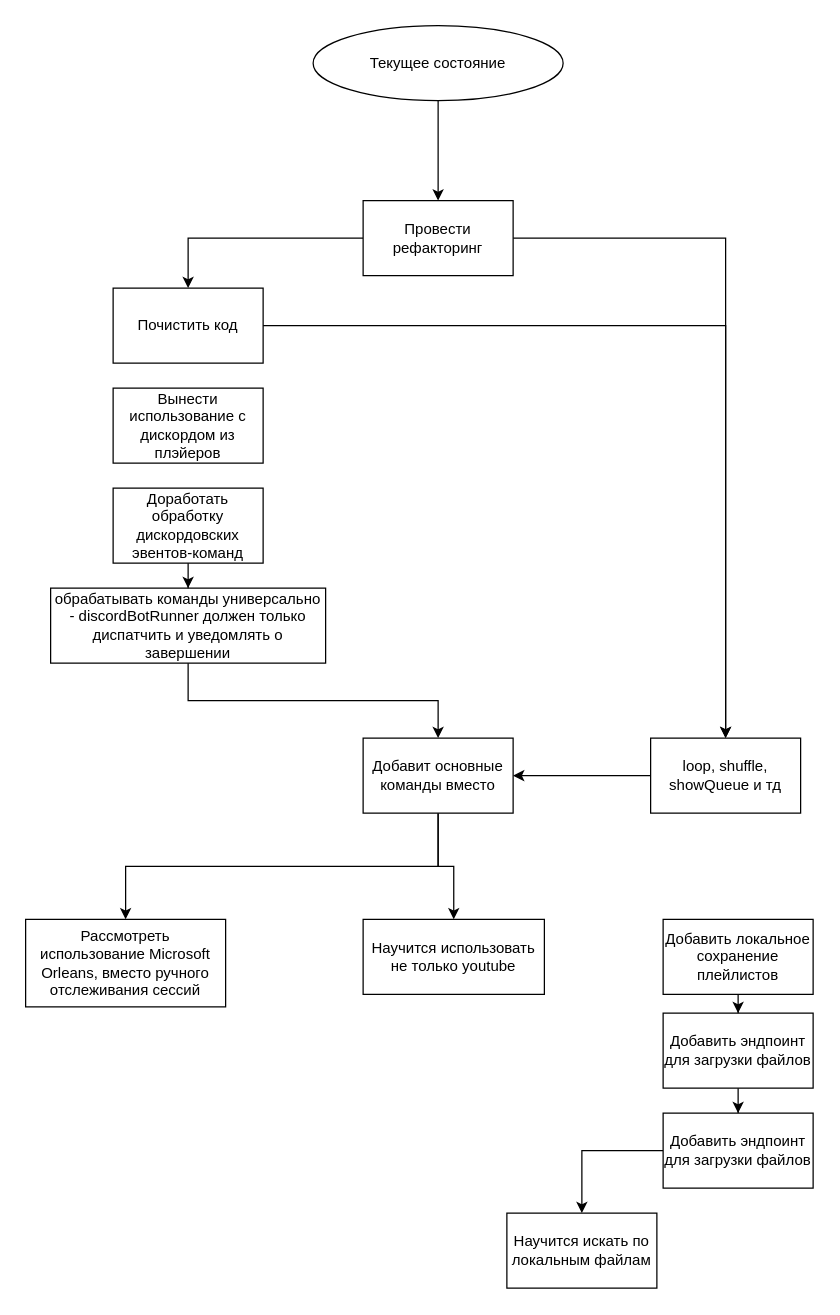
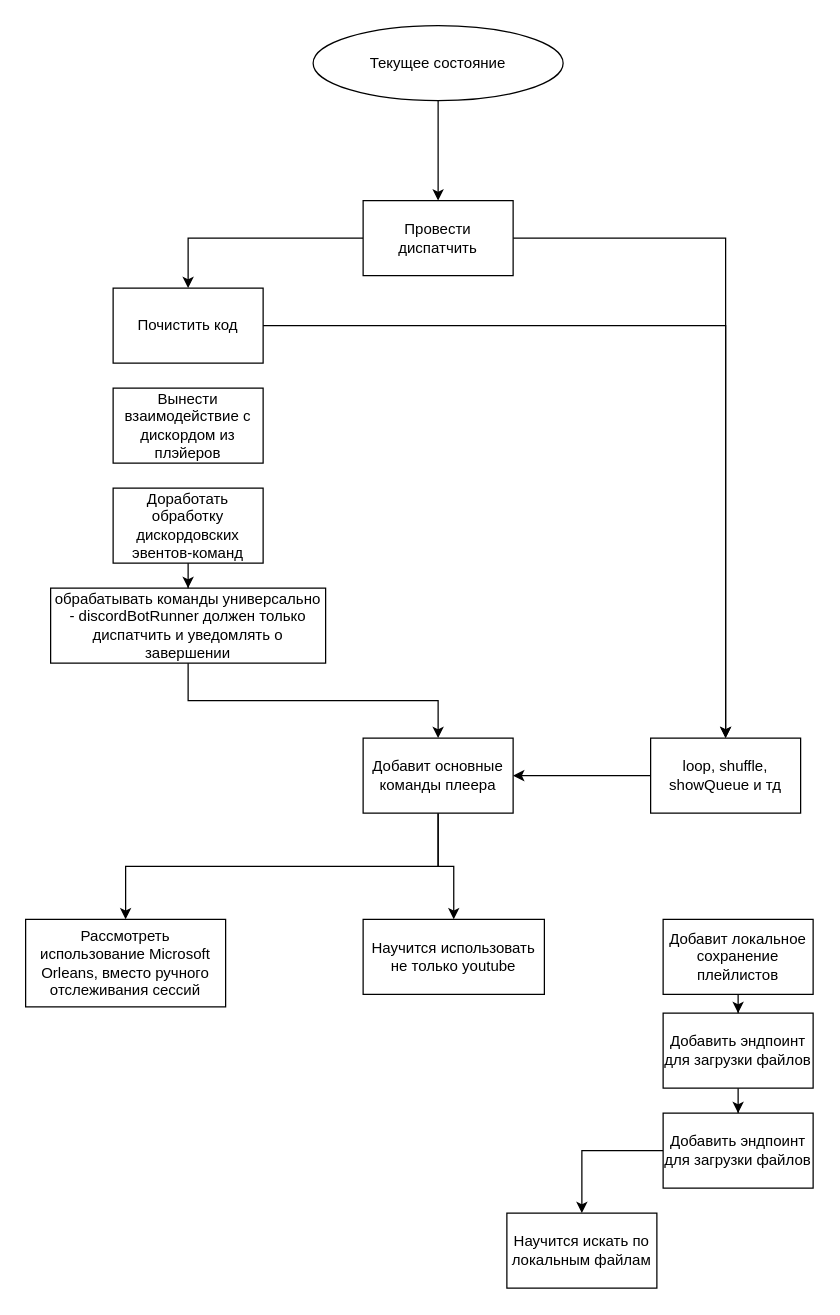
node "Провести рефакторинг": label "Провести рефакторинг" -> "Провести диспатчить"
node "Вынести использование с дискордом из плэйеров": label "Вынести использование с дискордом из плэйеров" -> "Вынести взаимодействие с дискордом из плэйеров"
node "Добавит основные команды вместо": label "Добавит основные команды вместо" -> "Добавит основные команды плеера"
node "Добавить локальное сохранение плейлистов": label "Добавить локальное сохранение плейлистов" -> "Добавит локальное сохранение плейлистов"
